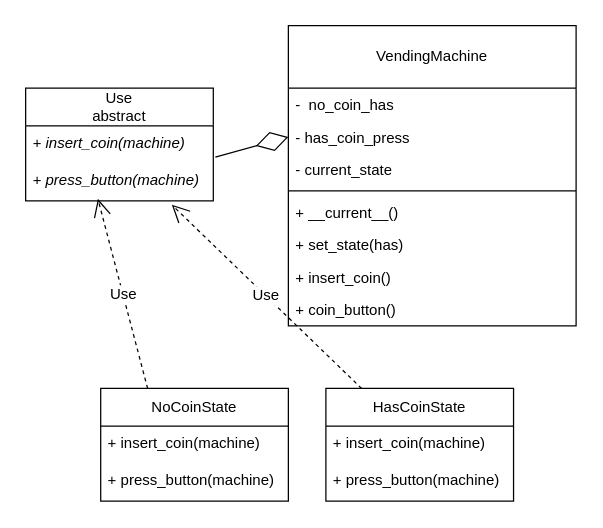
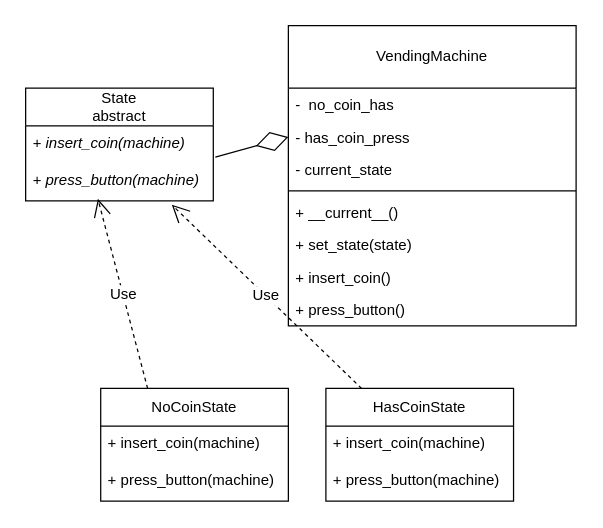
node "Use abstract": label "Use abstract" -> "State abstract"
node "+ set_state(has)": label "+ set_state(has)" -> "+ set_state(state)"
node "+ coin_button()": label "+ coin_button()" -> "+ press_button()"
